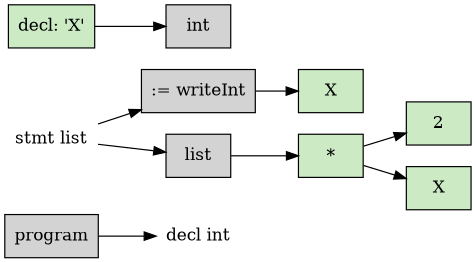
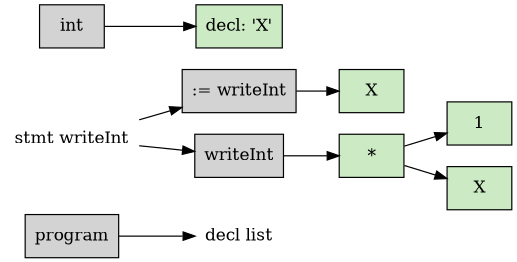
edge "decl: 'X'" -> "int": reversed
node "2": label "2" -> "1"
node "stmt list": label "stmt list" -> "stmt writeInt"
node "list": label "list" -> "writeInt"
node "decl int": label "decl int" -> "decl list"
